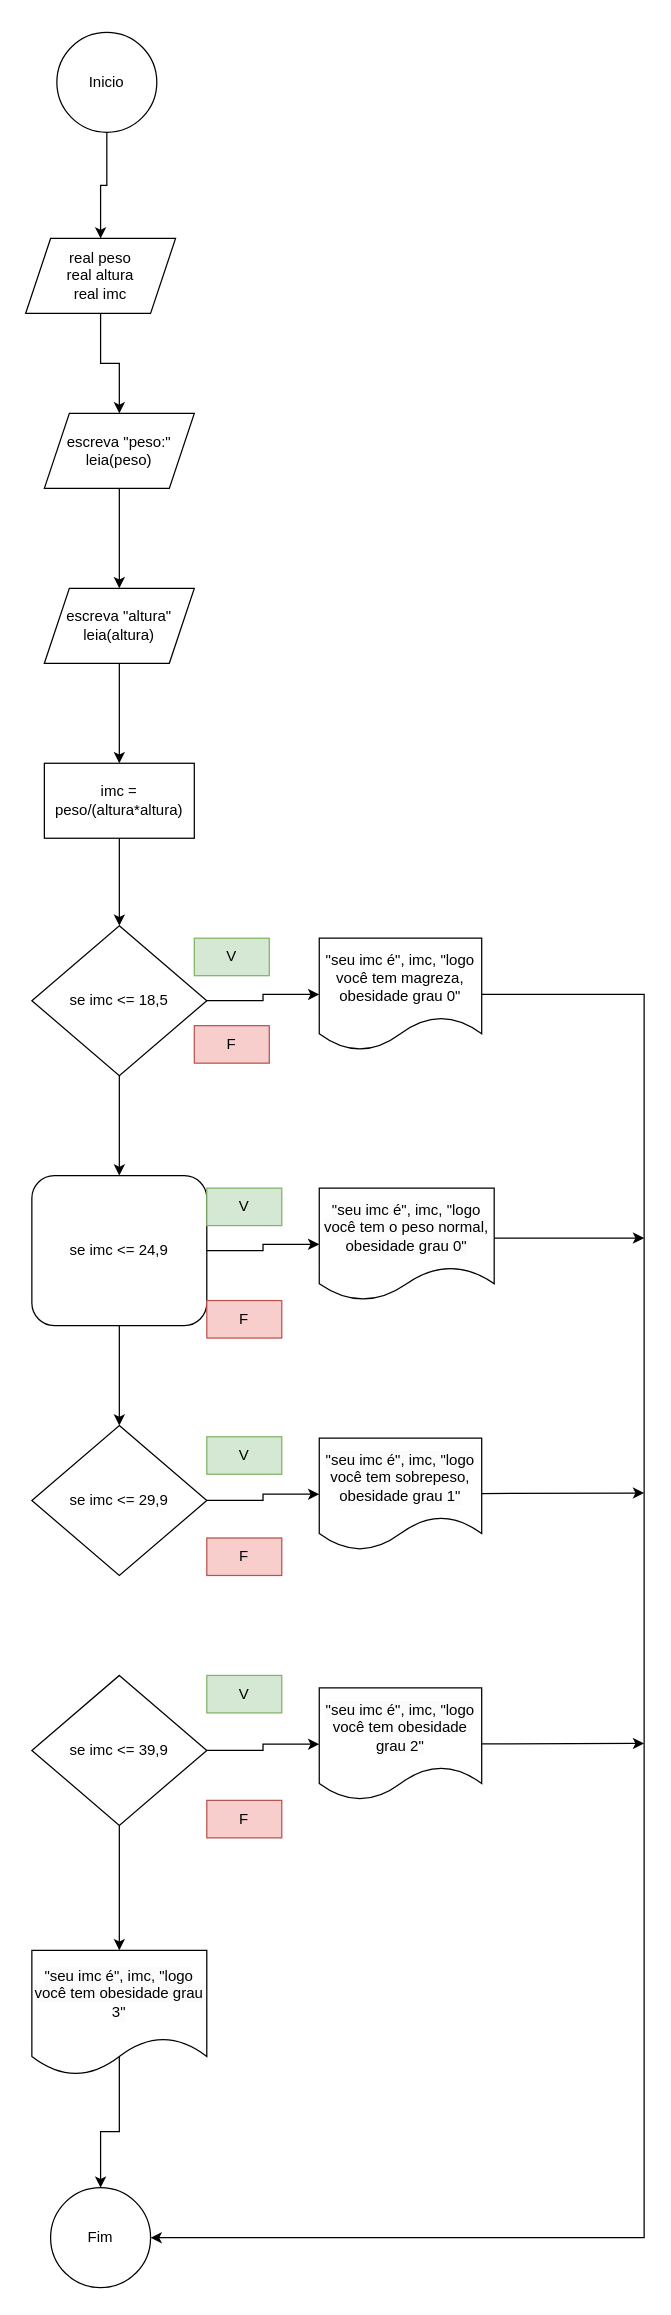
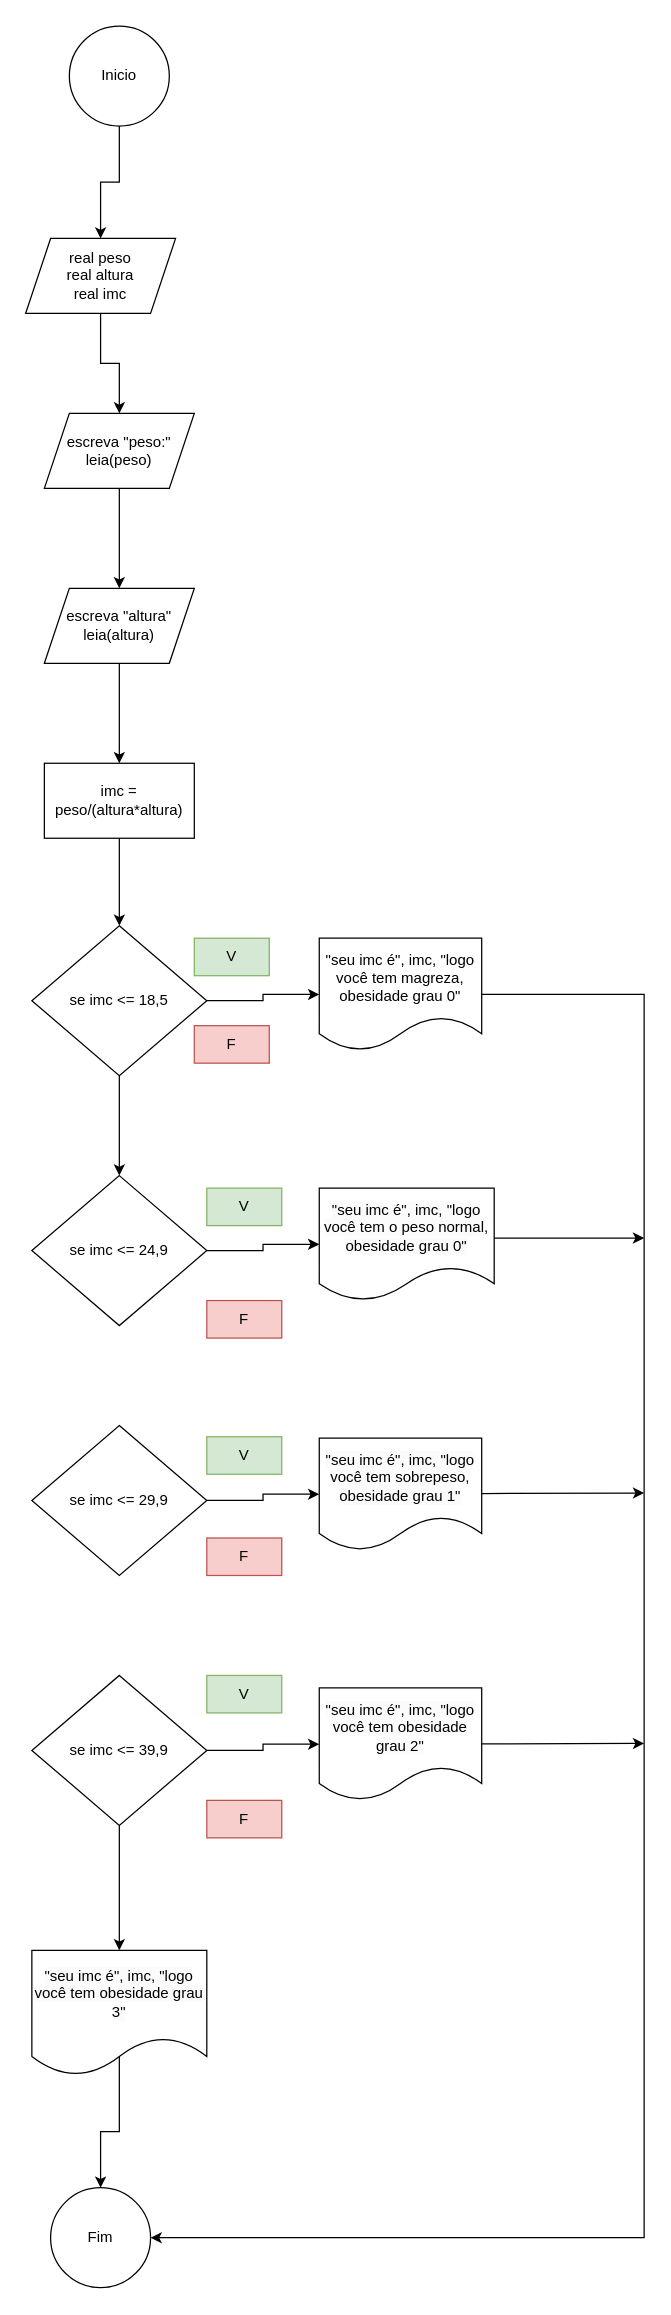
node "Inicio": moved (107, 82) -> (119, 76)
node "se imc <= 24,9": shape rounded rectangle -> diamond
edge "se imc <= 24,9" -> "se imc <= 29,9": removed
